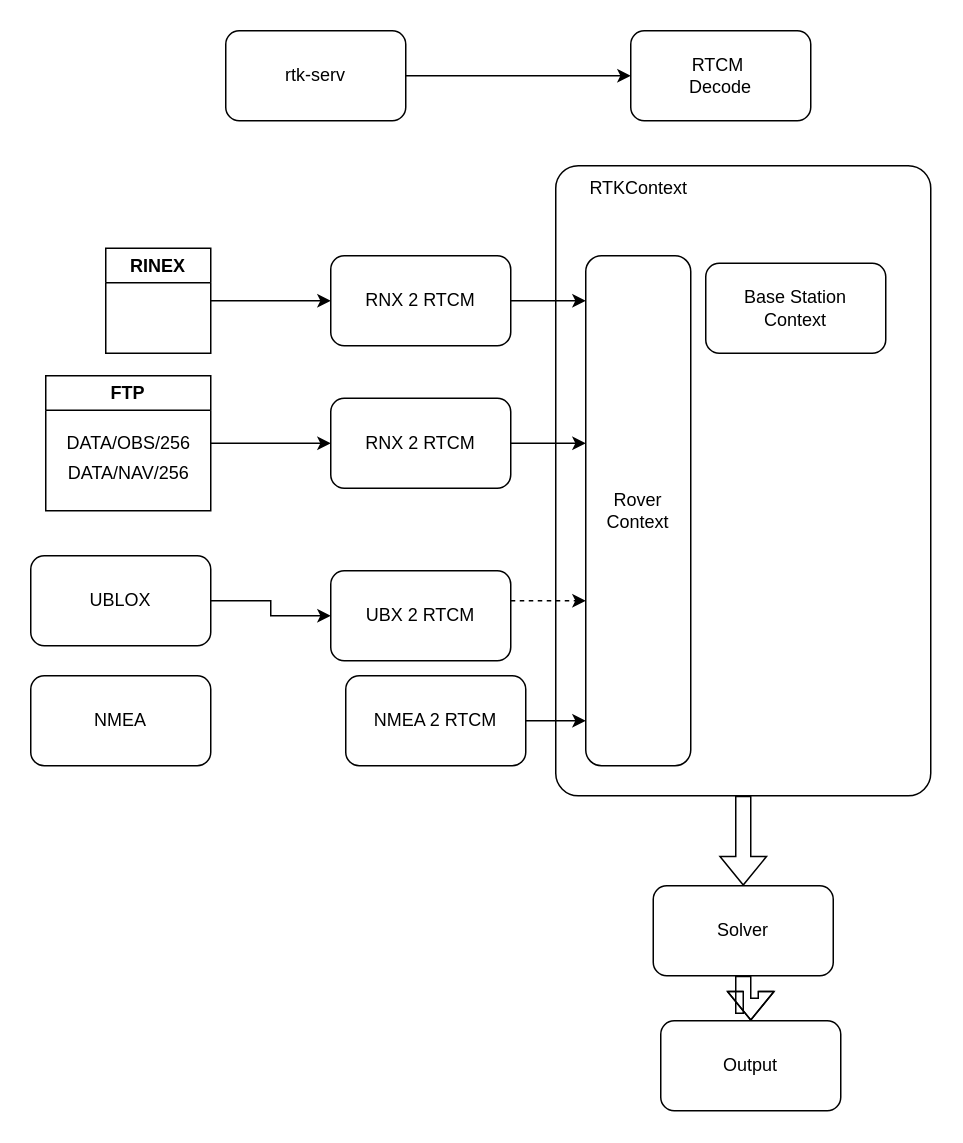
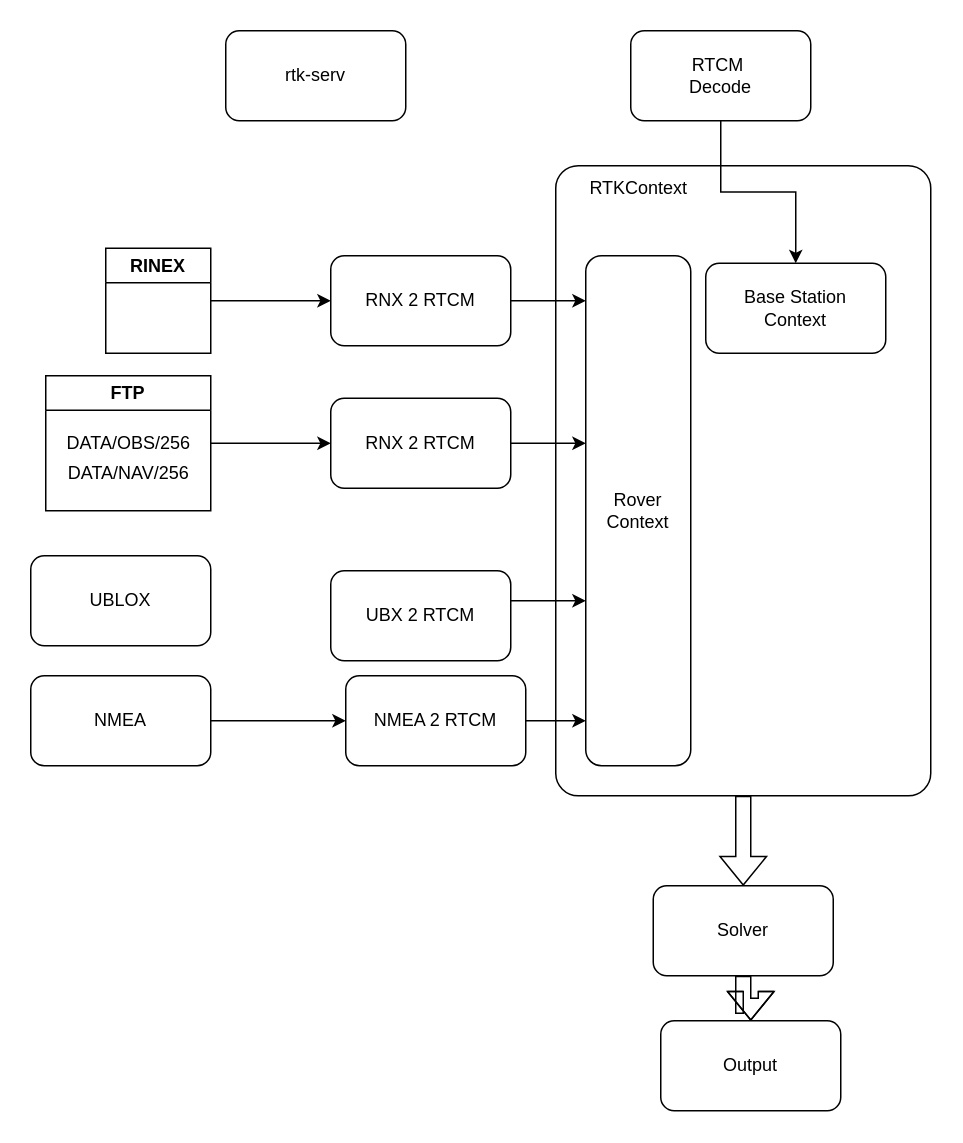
edge "rtk-serv" -> "RTCM Decode": removed
edge "RTCM Decode" -> "Base Station Context": added
edge "UBX 2 RTCM" -> "Rover Context": style dashed -> solid
edge "UBLOX" -> "UBX 2 RTCM": removed
edge "NMEA" -> "NMEA 2 RTCM": added
